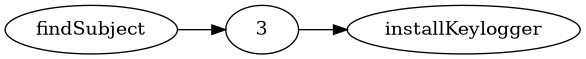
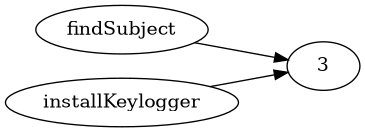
edge "3" -> "installKeylogger": reversed
